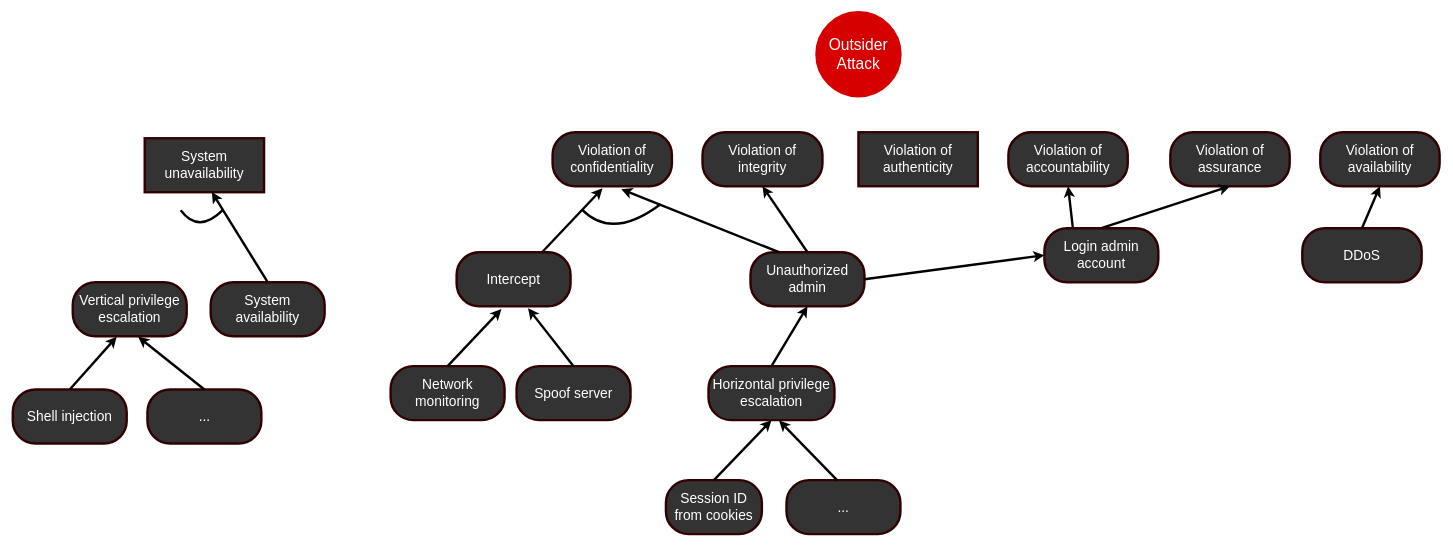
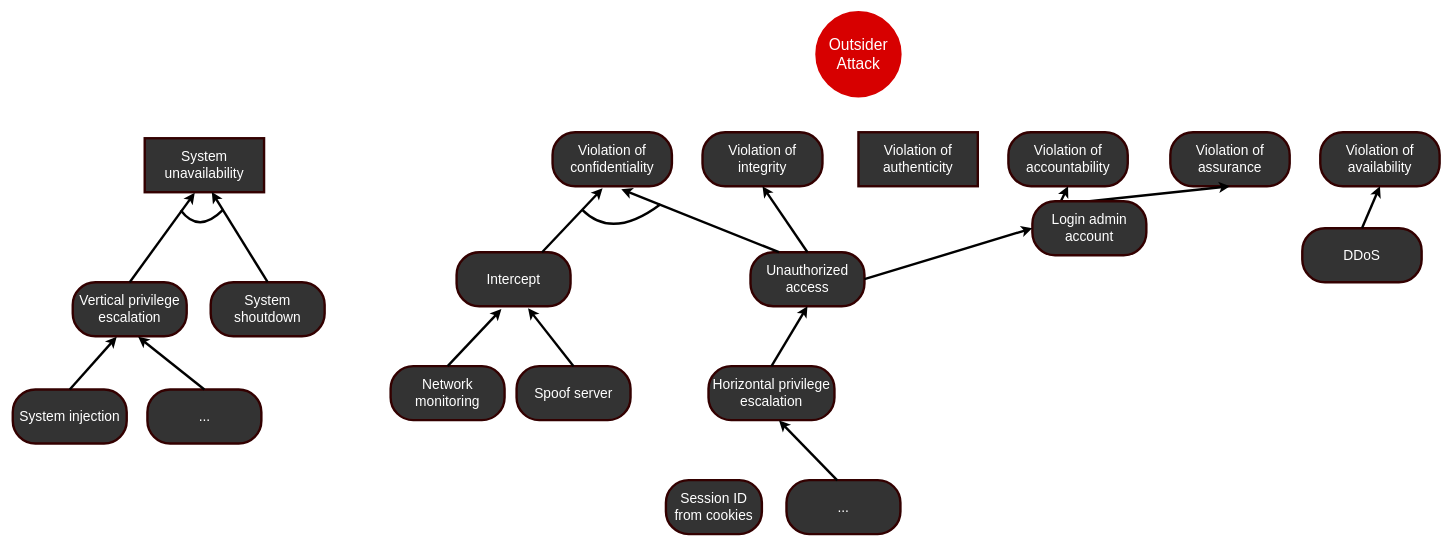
edge "Vertical privilege escalation" -> "System unavailability": added
node "Login admin account": moved (1101, 255) -> (1089, 228)
node "Unauthorized admin": label "Unauthorized admin" -> "Unauthorized access"
node "System availability": label "System availability" -> "System shoutdown"
node "Shell injection": label "Shell injection" -> "System injection"
edge "Session ID from cookies" -> "Horizontal privilege escalation": removed
